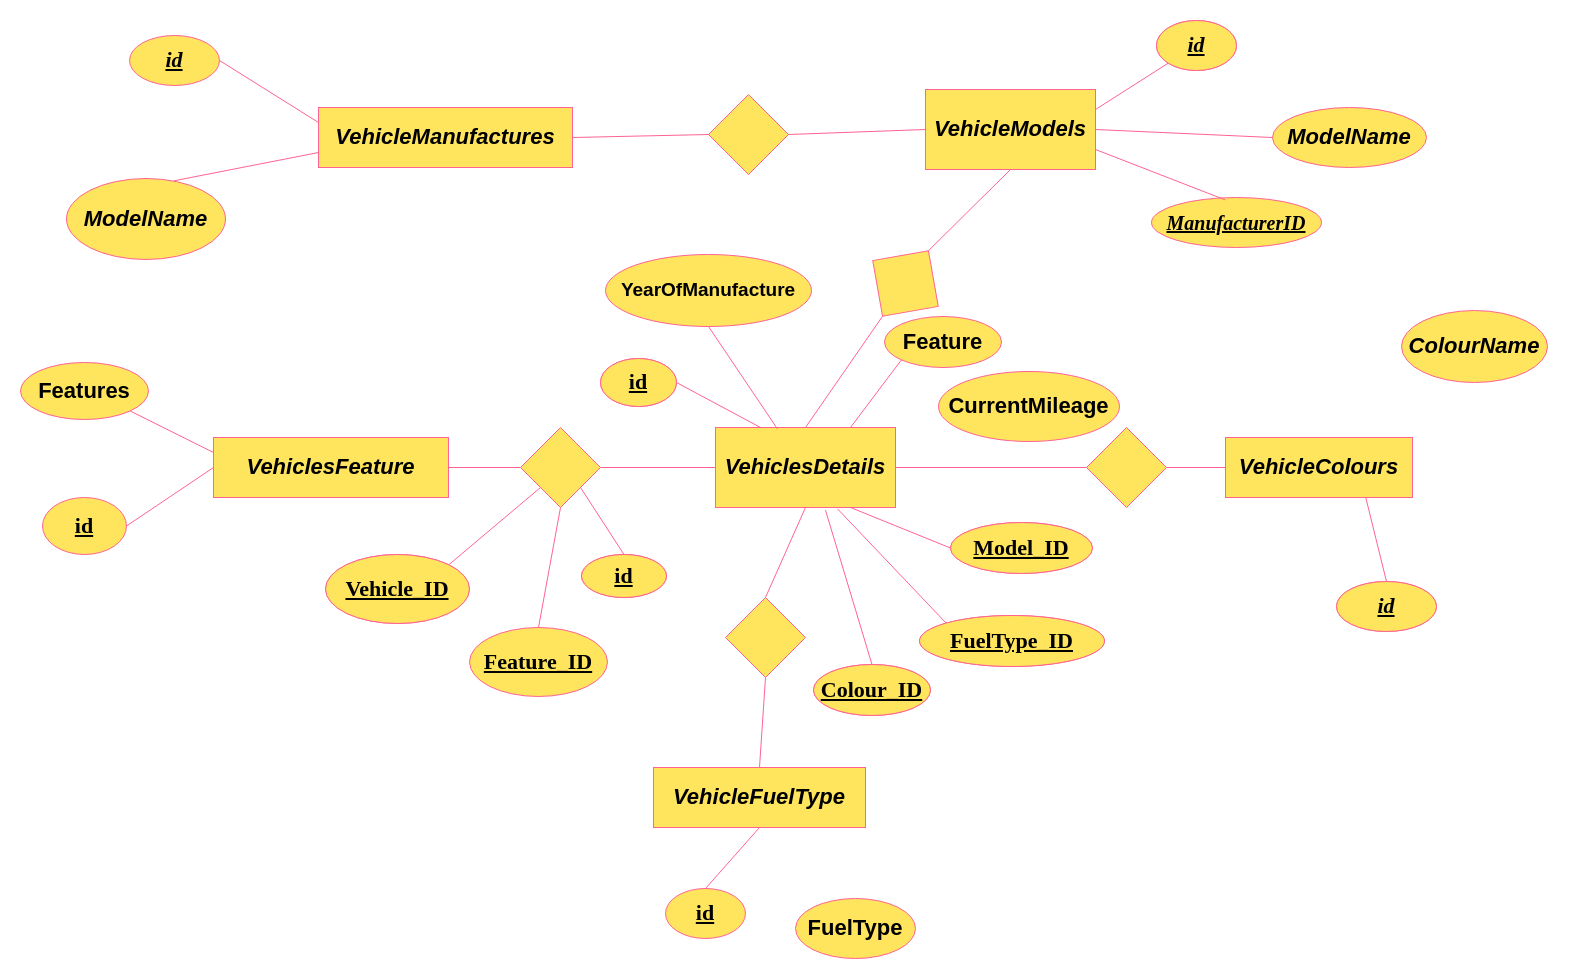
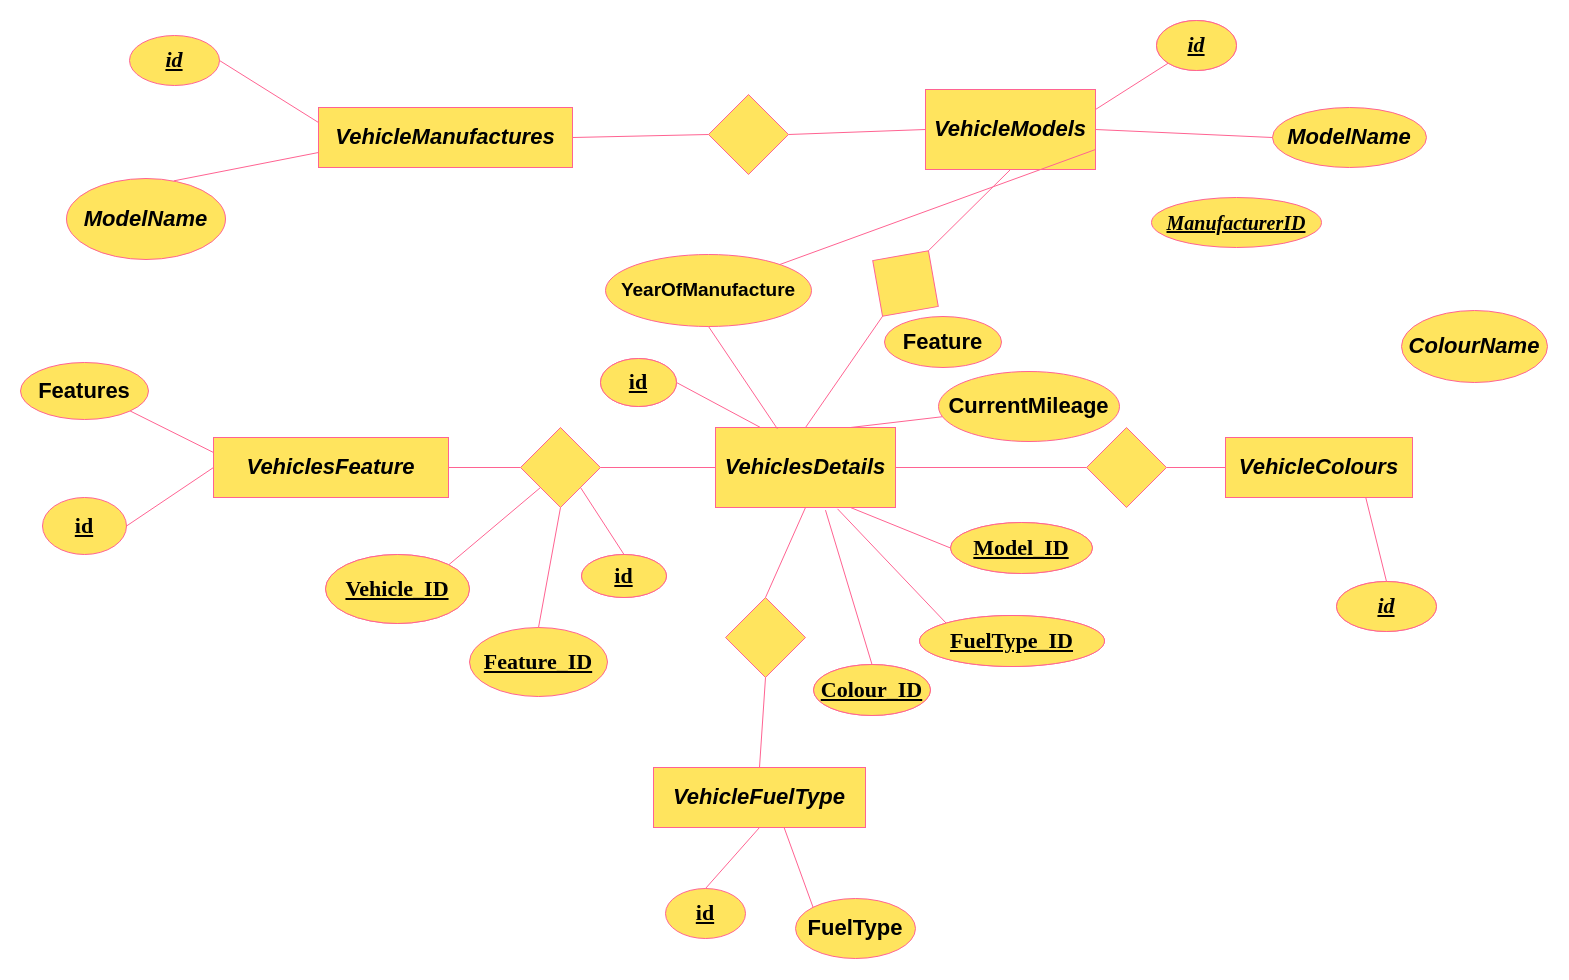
edge "VehicleModels" -- "ManufacturerID": now "VehicleModels" -- "YearOfManufacture"
edge "Feature" -- "VehiclesDetails": now "CurrentMileage" -- "VehiclesDetails"
edge "VehicleFuelType" -- "FuelType": added
